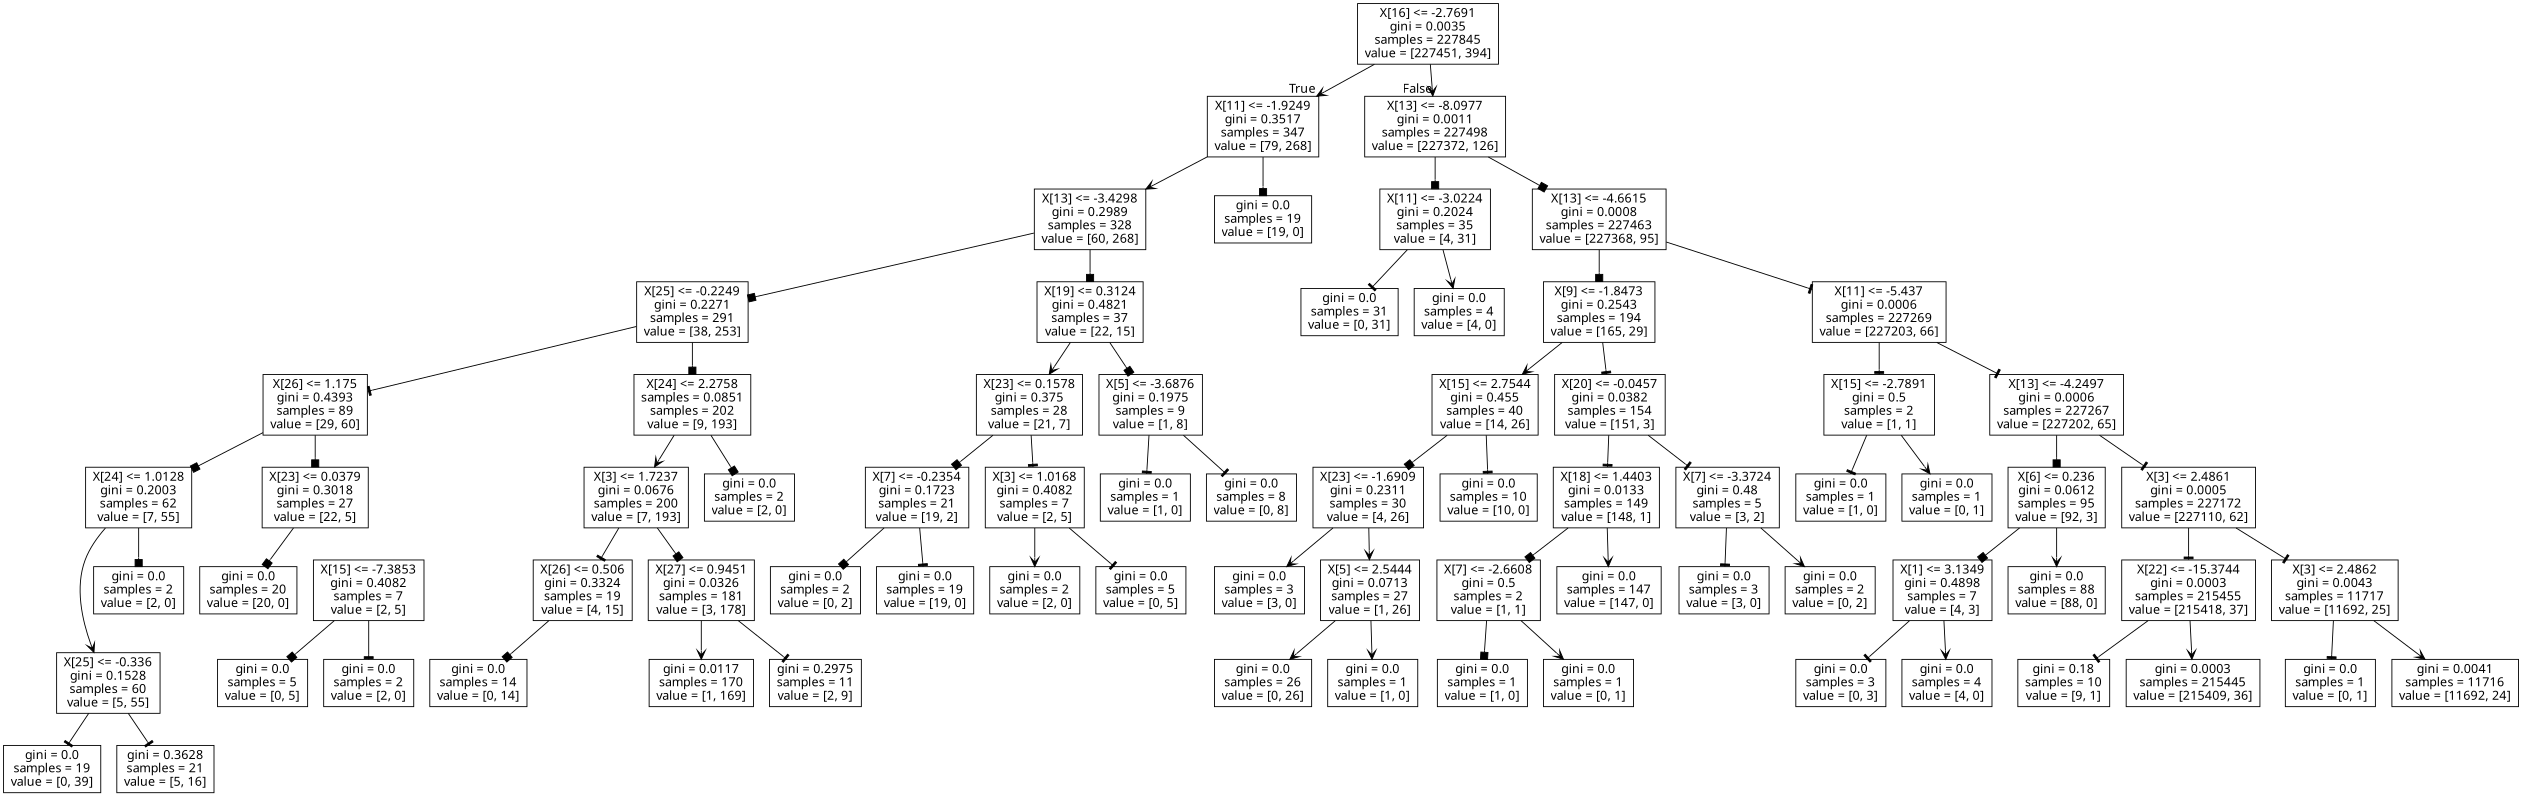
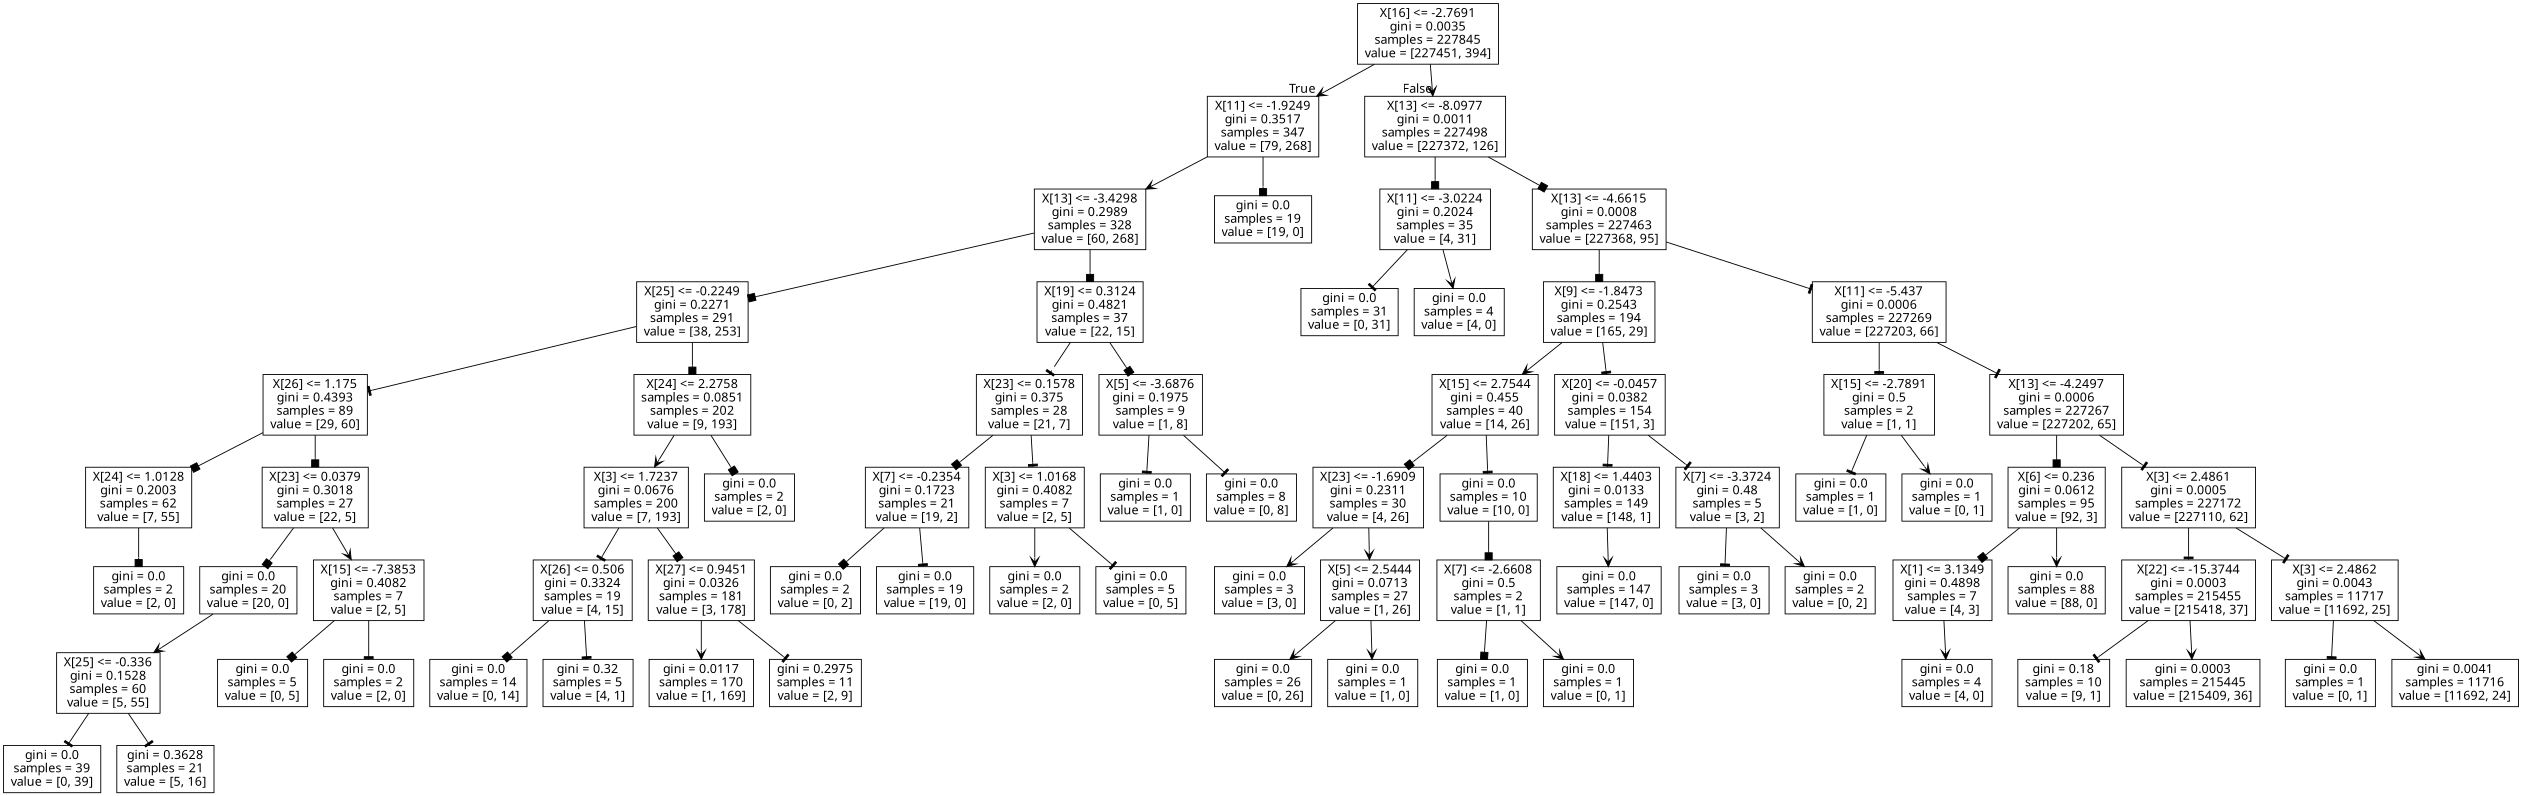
edge "X[19] <= 0.3124 gini = 0.4821 samples = 37 value = [22, 15]" -> "X[23] <= 0.1578 gini = 0.375 samples = 28 value = [21, 7]": arrowhead vee -> tee
edge "X[23] <= 0.0379 gini = 0.3018 samples = 27 value = [22, 5]" -> "X[15] <= -7.3853 gini = 0.4082 samples = 7 value = [2, 5]": added
edge "X[18] <= 1.4403 gini = 0.0133 samples = 149 value = [148, 1]" -> "X[7] <= -2.6608 gini = 0.5 samples = 2 value = [1, 1]": now "gini = 0.0 samples = 10 value = [10, 0]" -> "X[7] <= -2.6608 gini = 0.5 samples = 2 value = [1, 1]"
edge "X[24] <= 1.0128 gini = 0.2003 samples = 62 value = [7, 55]" -> "X[25] <= -0.336 gini = 0.1528 samples = 60 value = [5, 55]": now "gini = 0.0 samples = 20 value = [20, 0]" -> "X[25] <= -0.336 gini = 0.1528 samples = 60 value = [5, 55]"
node "gini = 0.32 samples = 5 value = [4, 1]": added
node "gini = 0.0 samples = 3 value = [0, 3]": removed
node "gini = 0.0 samples = 19 value = [0, 39]": label "gini = 0.0 samples = 19 value = [0, 39]" -> "gini = 0.0 samples = 39 value = [0, 39]"
